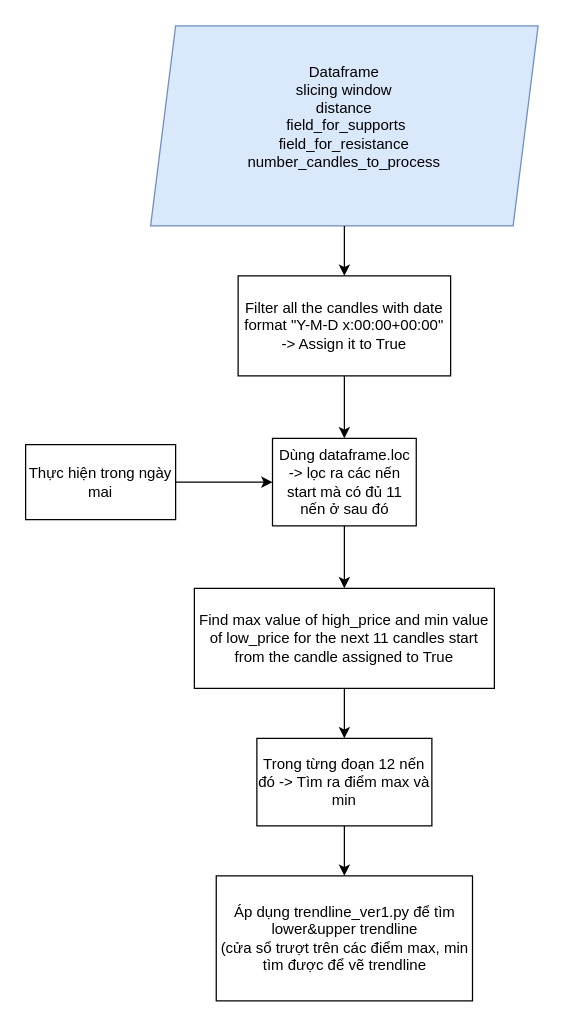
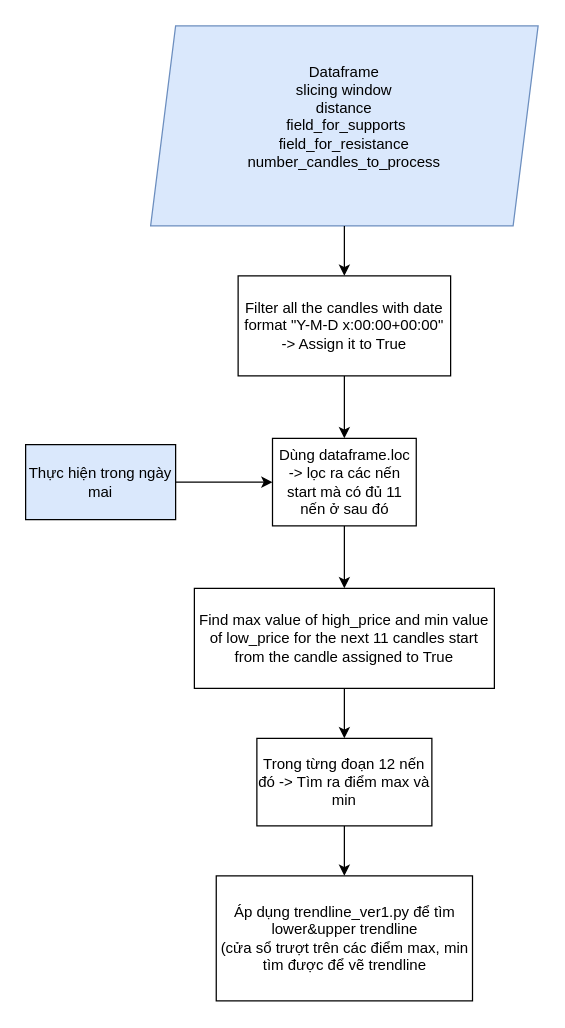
node "Thực hiện trong ngày mai": fillcolor #ffffff -> #dae8fc
